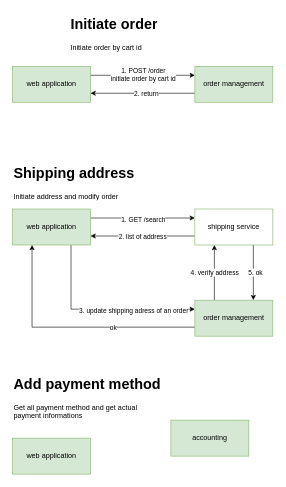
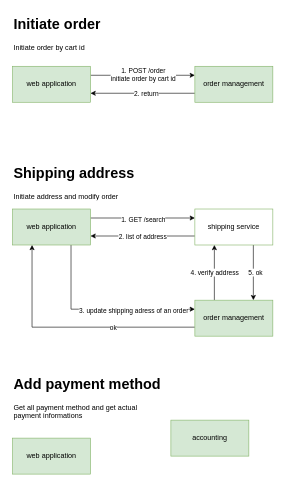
node "Initiate order Initiate order by cart id": moved (123, 36) -> (66, 36)
